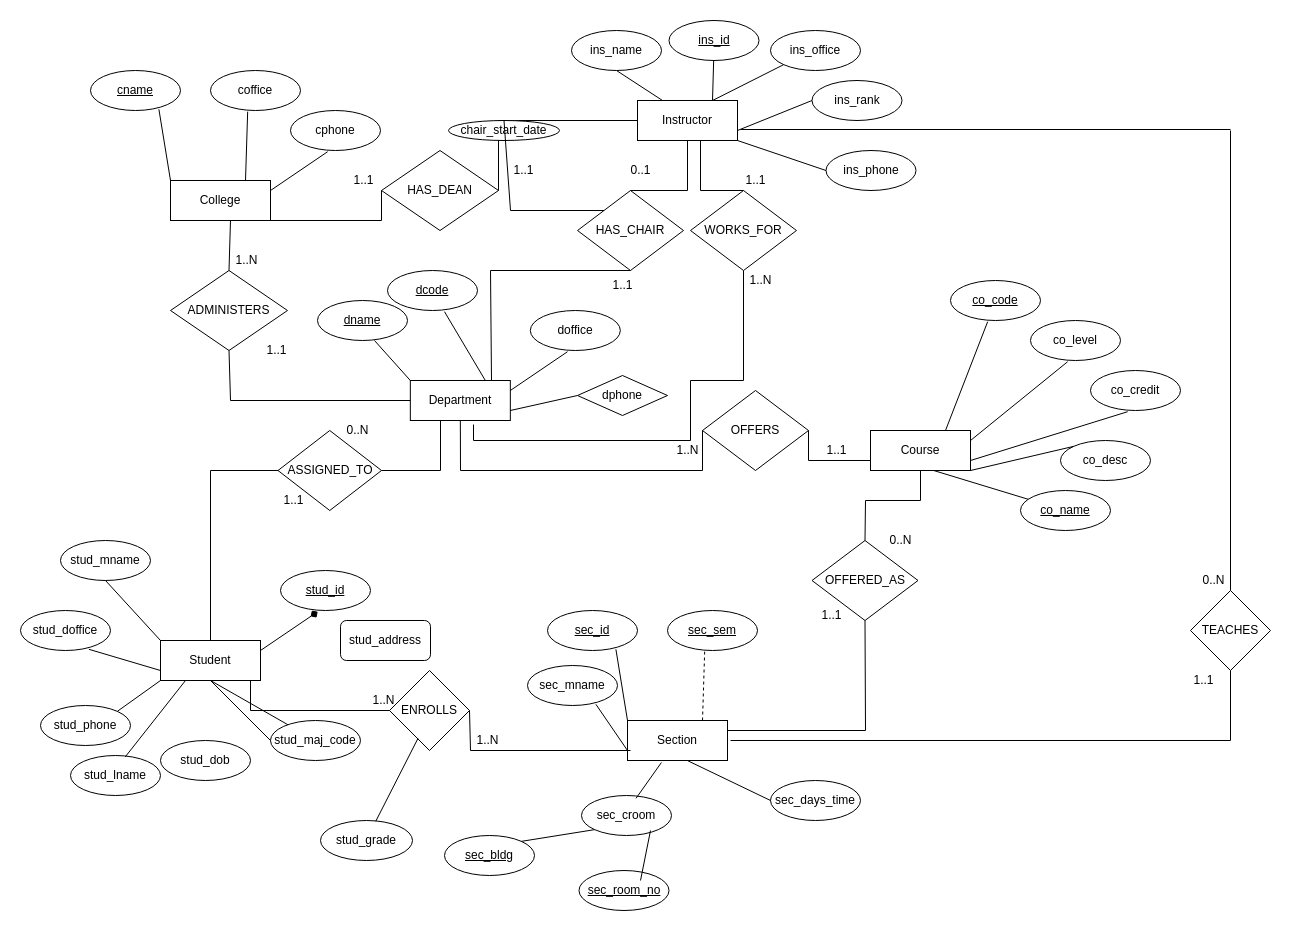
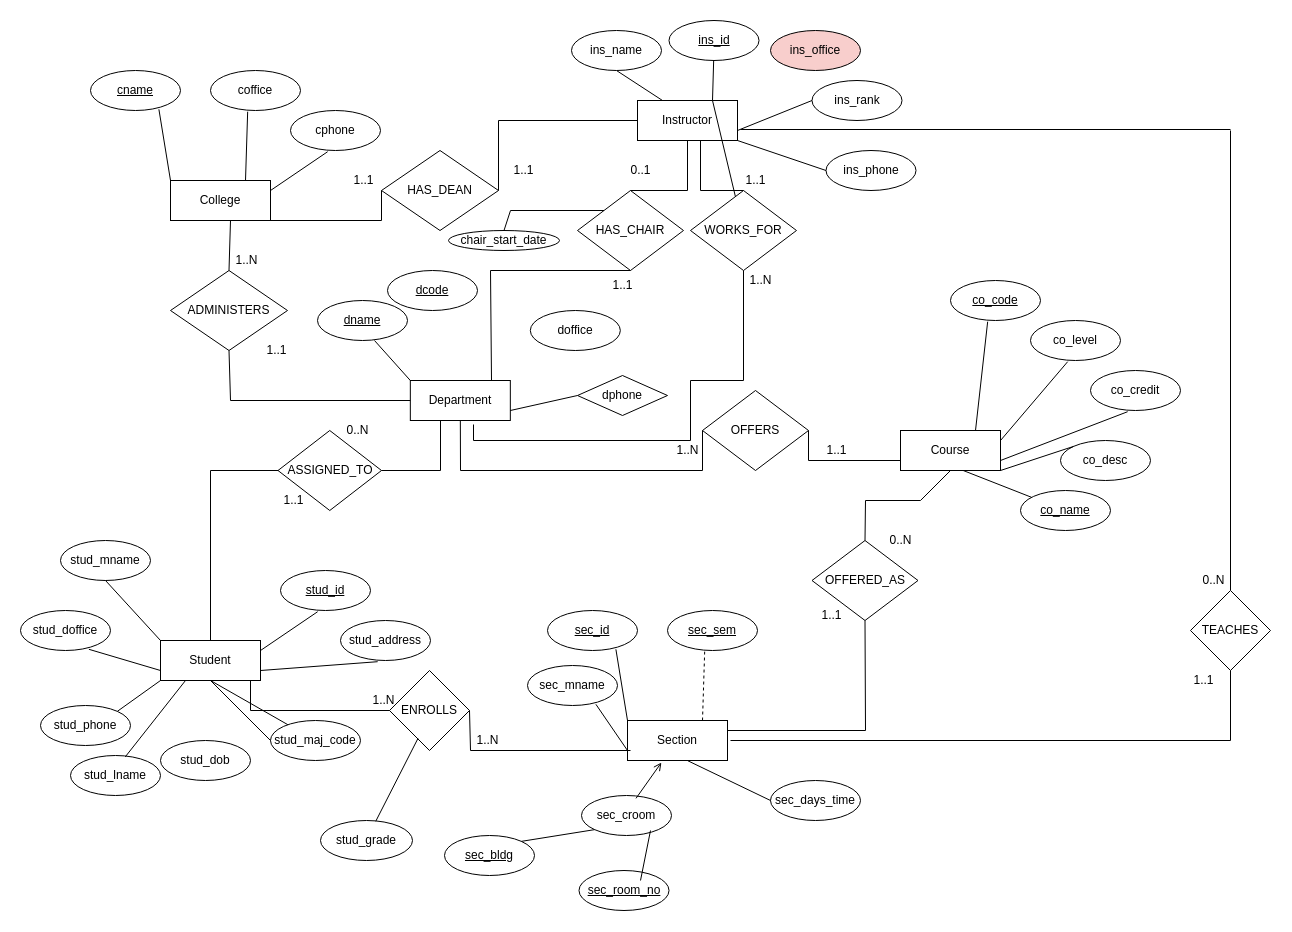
node "ins_office": fillcolor #ffffff -> #f8cecc
edge "ins_office" -- "Instructor": now "WORKS_FOR" -- "Instructor"
node "chair_start_date": moved (504, 131) -> (504, 241)
edge "dcode" -- "Department": removed
edge "doffice" -- "Department": removed
node "Course": moved (921, 451) -> (951, 451)
edge "Student" -> "stud_id": arrowhead diamond -> none
node "stud_address": shape rounded rectangle -> ellipse
edge "stud_address" -- "Student": added
edge "Section" -- "sec_croom": arrowhead none -> open
